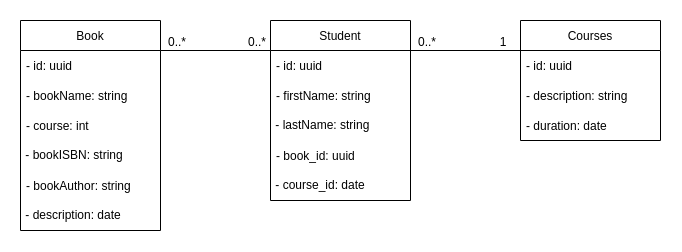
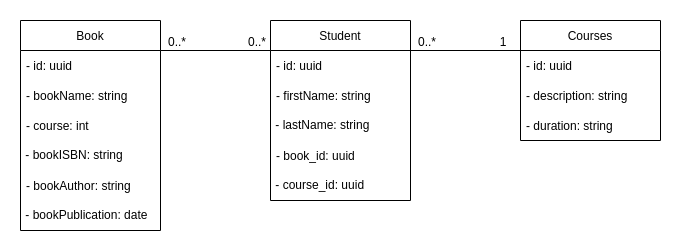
node "- duration: date": label "- duration: date" -> "- duration: string"
node "- course_id: date": label "- course_id: date" -> "- course_id: uuid"
node "- description: date": label "- description: date" -> "- bookPublication: date"
